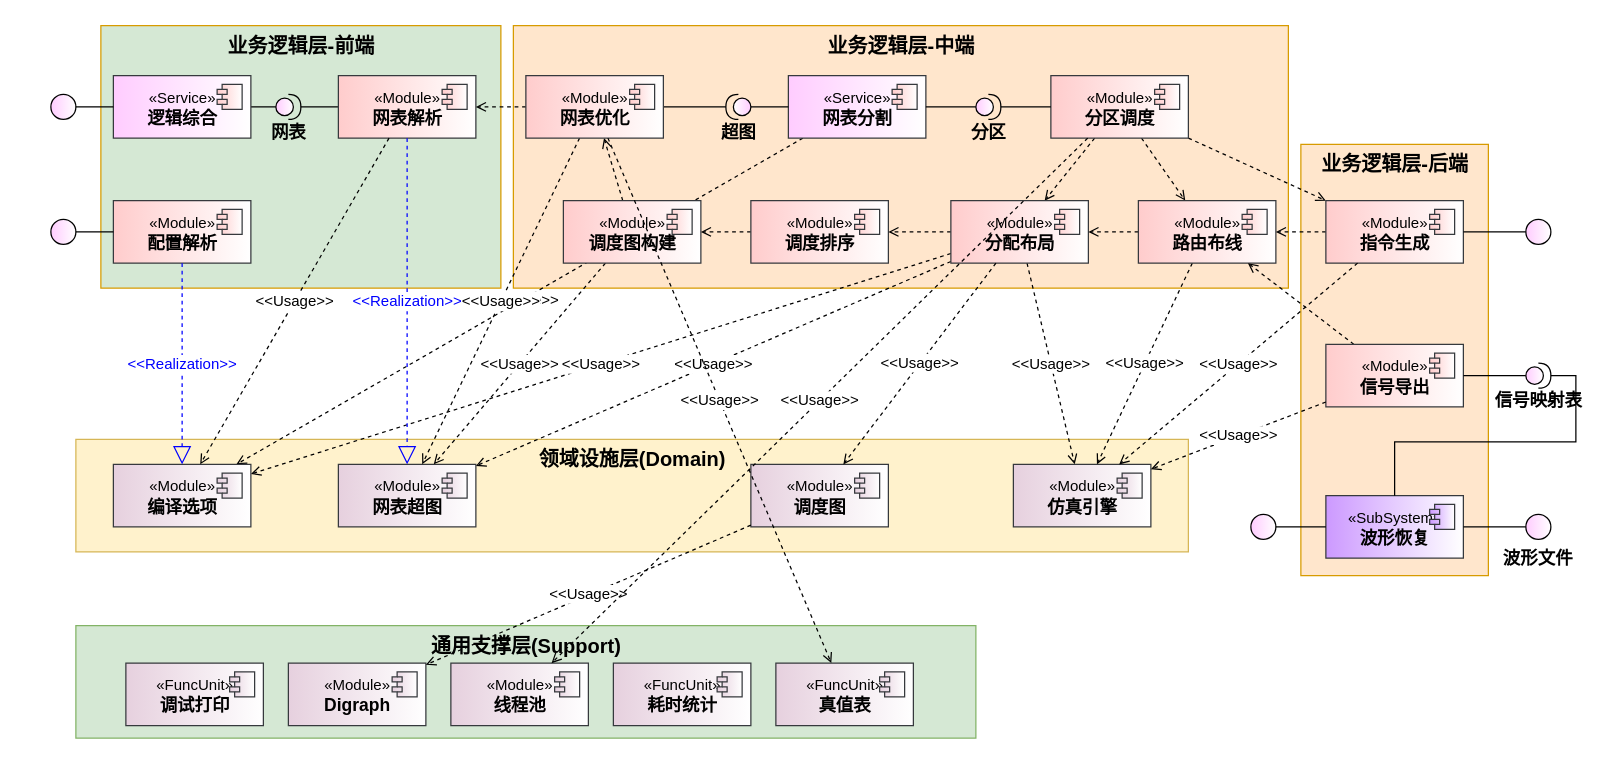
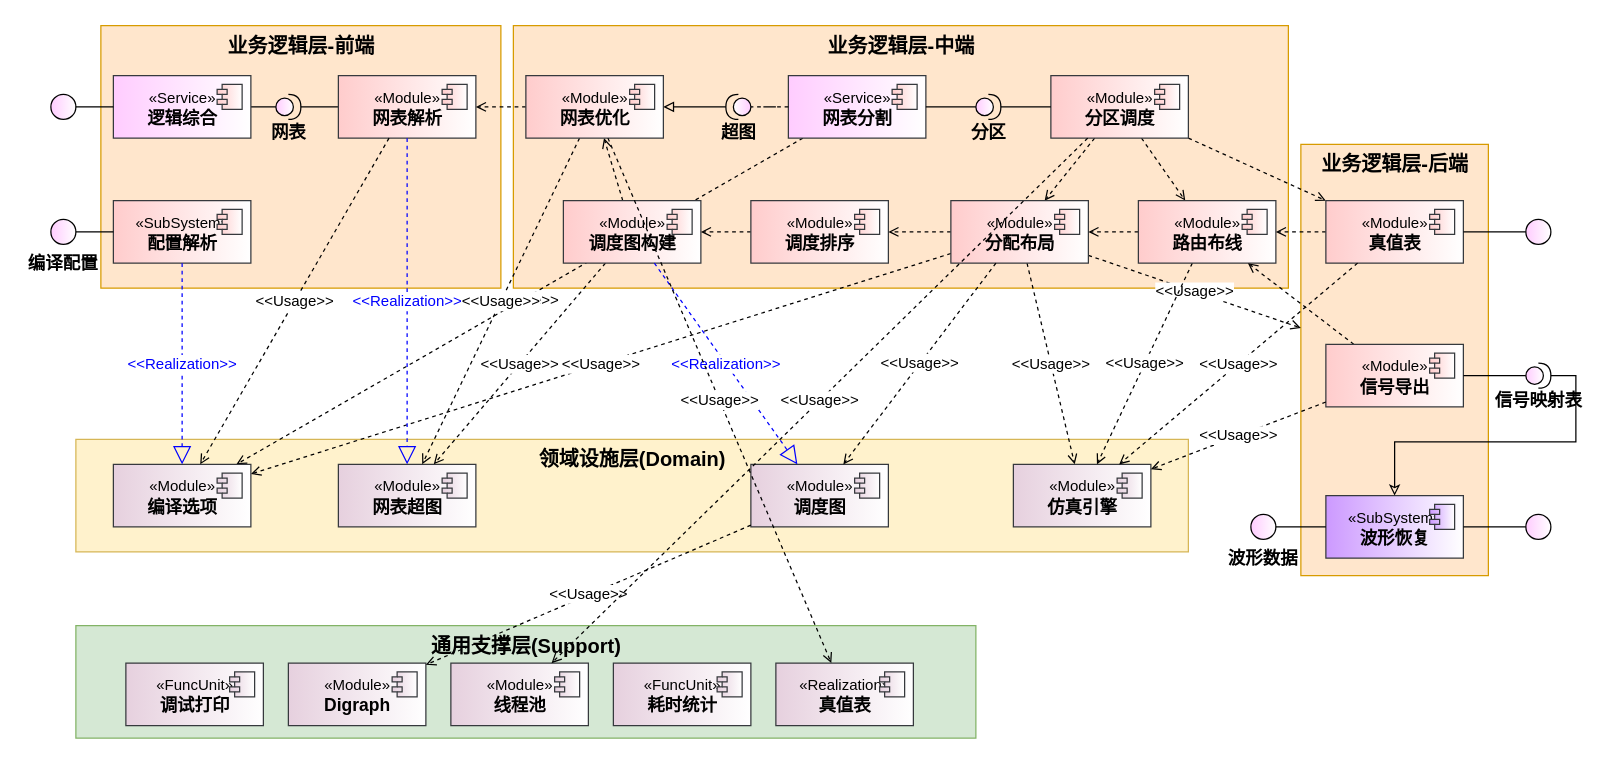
edge "«Module»网表优化" -- "超图": arrowhead none -> block
edge "超图" -- "«Service»网表分割": style solid -> dashed
node "业务逻辑层-前端": fillcolor #d5e8d4 -> #ffe6cc
node "«Module»配置解析": label "«Module»配置解析" -> "«SubSystem»配置解析"
node "«Module»指令生成": label "«Module»指令生成" -> "«Module»真值表"
node "编译配置": added
edge "«Module»分配布局" -> "«Module»网表超图": now "«Module»分配布局" -> "业务逻辑层-后端"
edge "«Module»调度图构建" -> "«Module»调度图": added, label "<<Realization>>"
edge "信号映射表" -- "«SubSystem»波形恢复": arrowhead none -> classic
node "波形数据": added
node "波形文件": removed
node "«FuncUnit»真值表": label "«FuncUnit»真值表" -> "«Realization»真值表"
